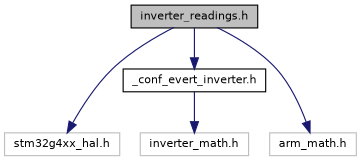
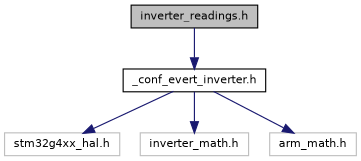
edge "inverter_readings.h" -> "arm_math.h": now "_conf_evert_inverter.h" -> "arm_math.h"
edge "inverter_readings.h" -> "stm32g4xx_hal.h": now "_conf_evert_inverter.h" -> "stm32g4xx_hal.h"
